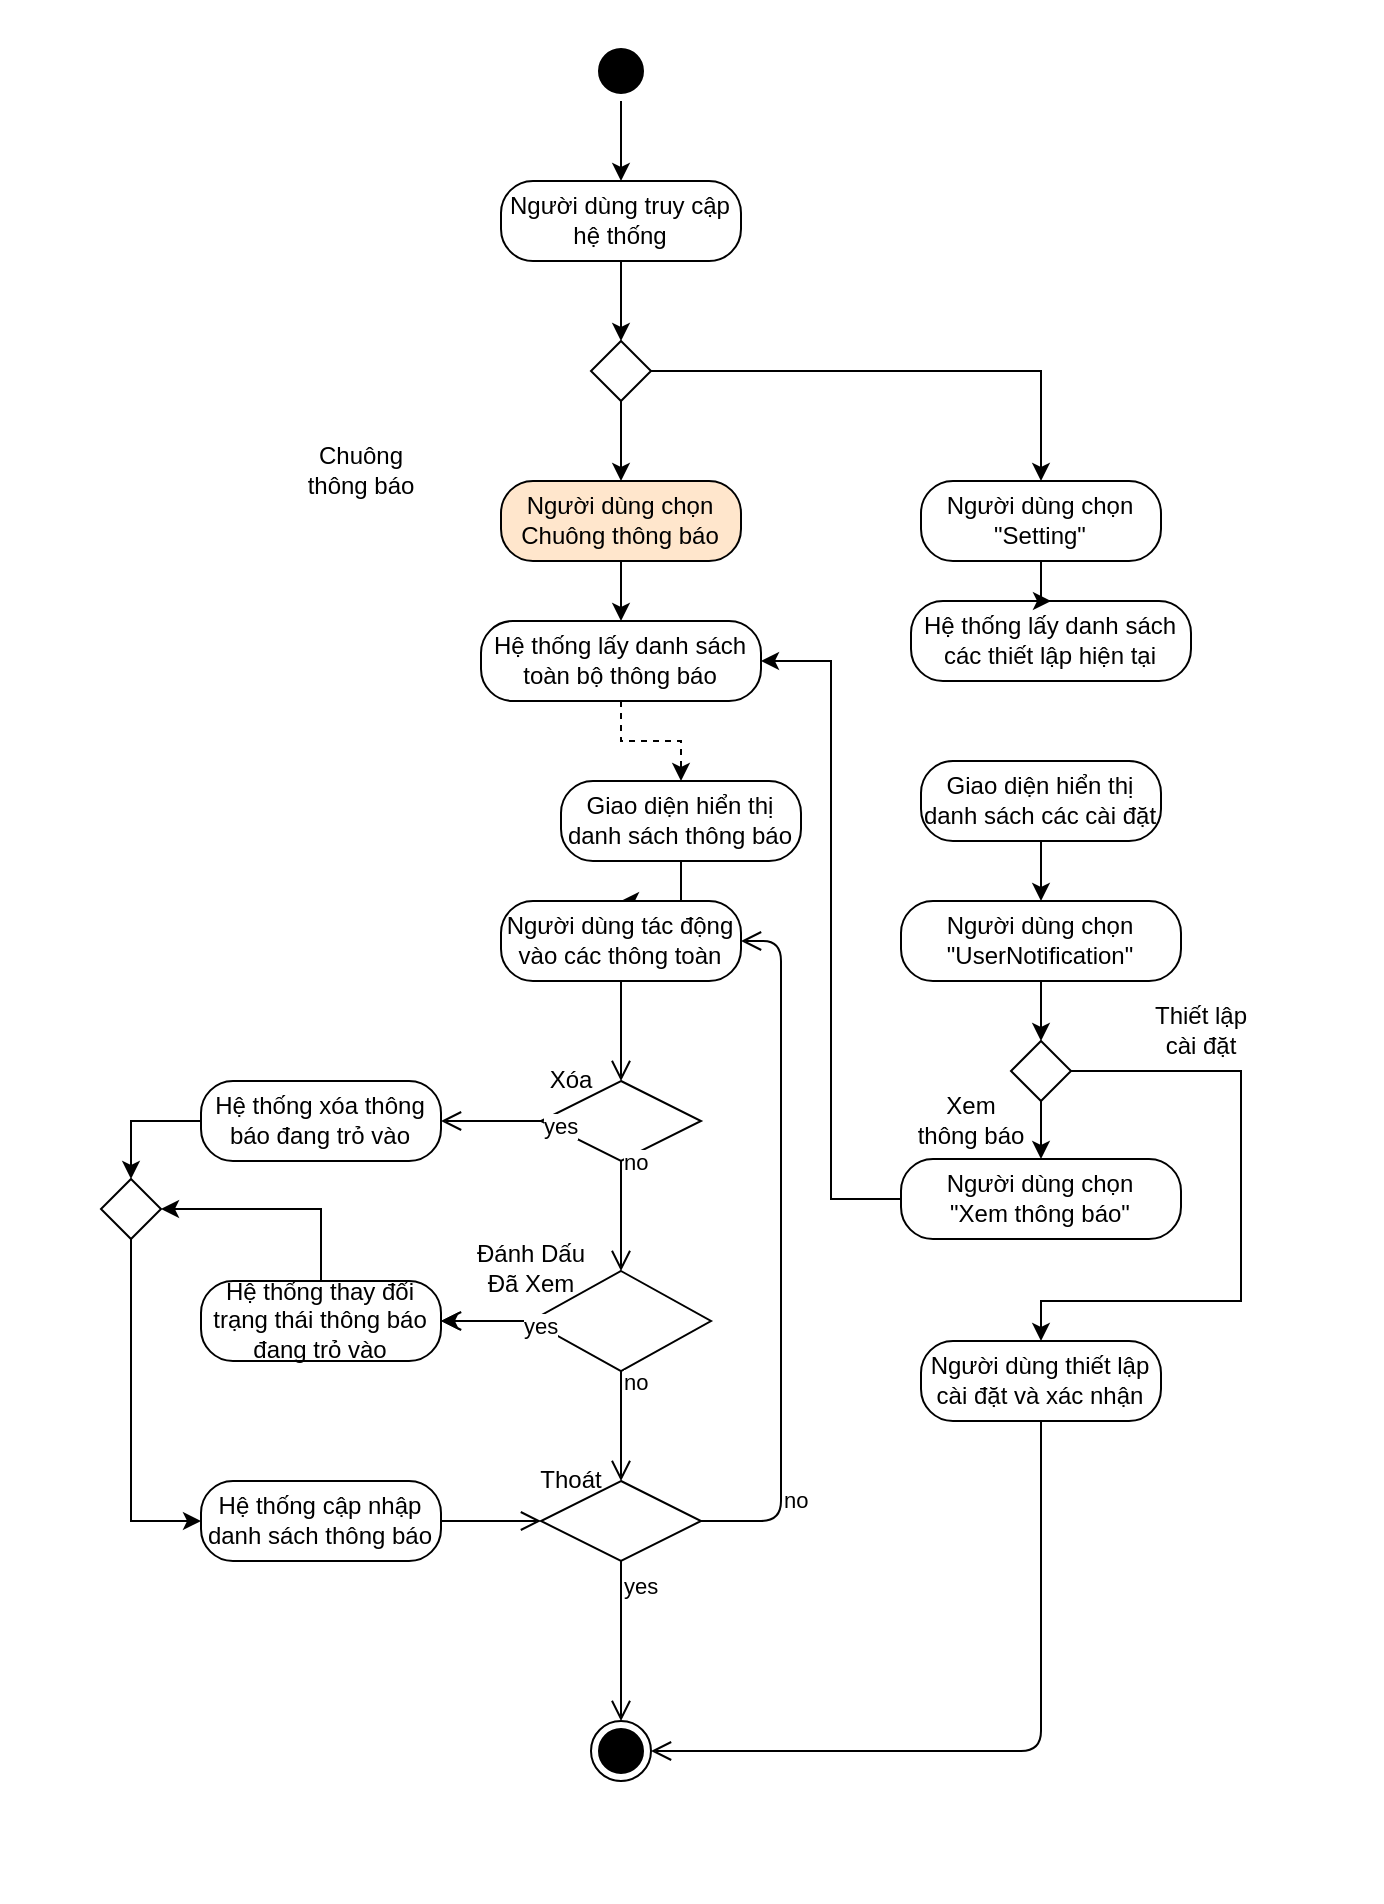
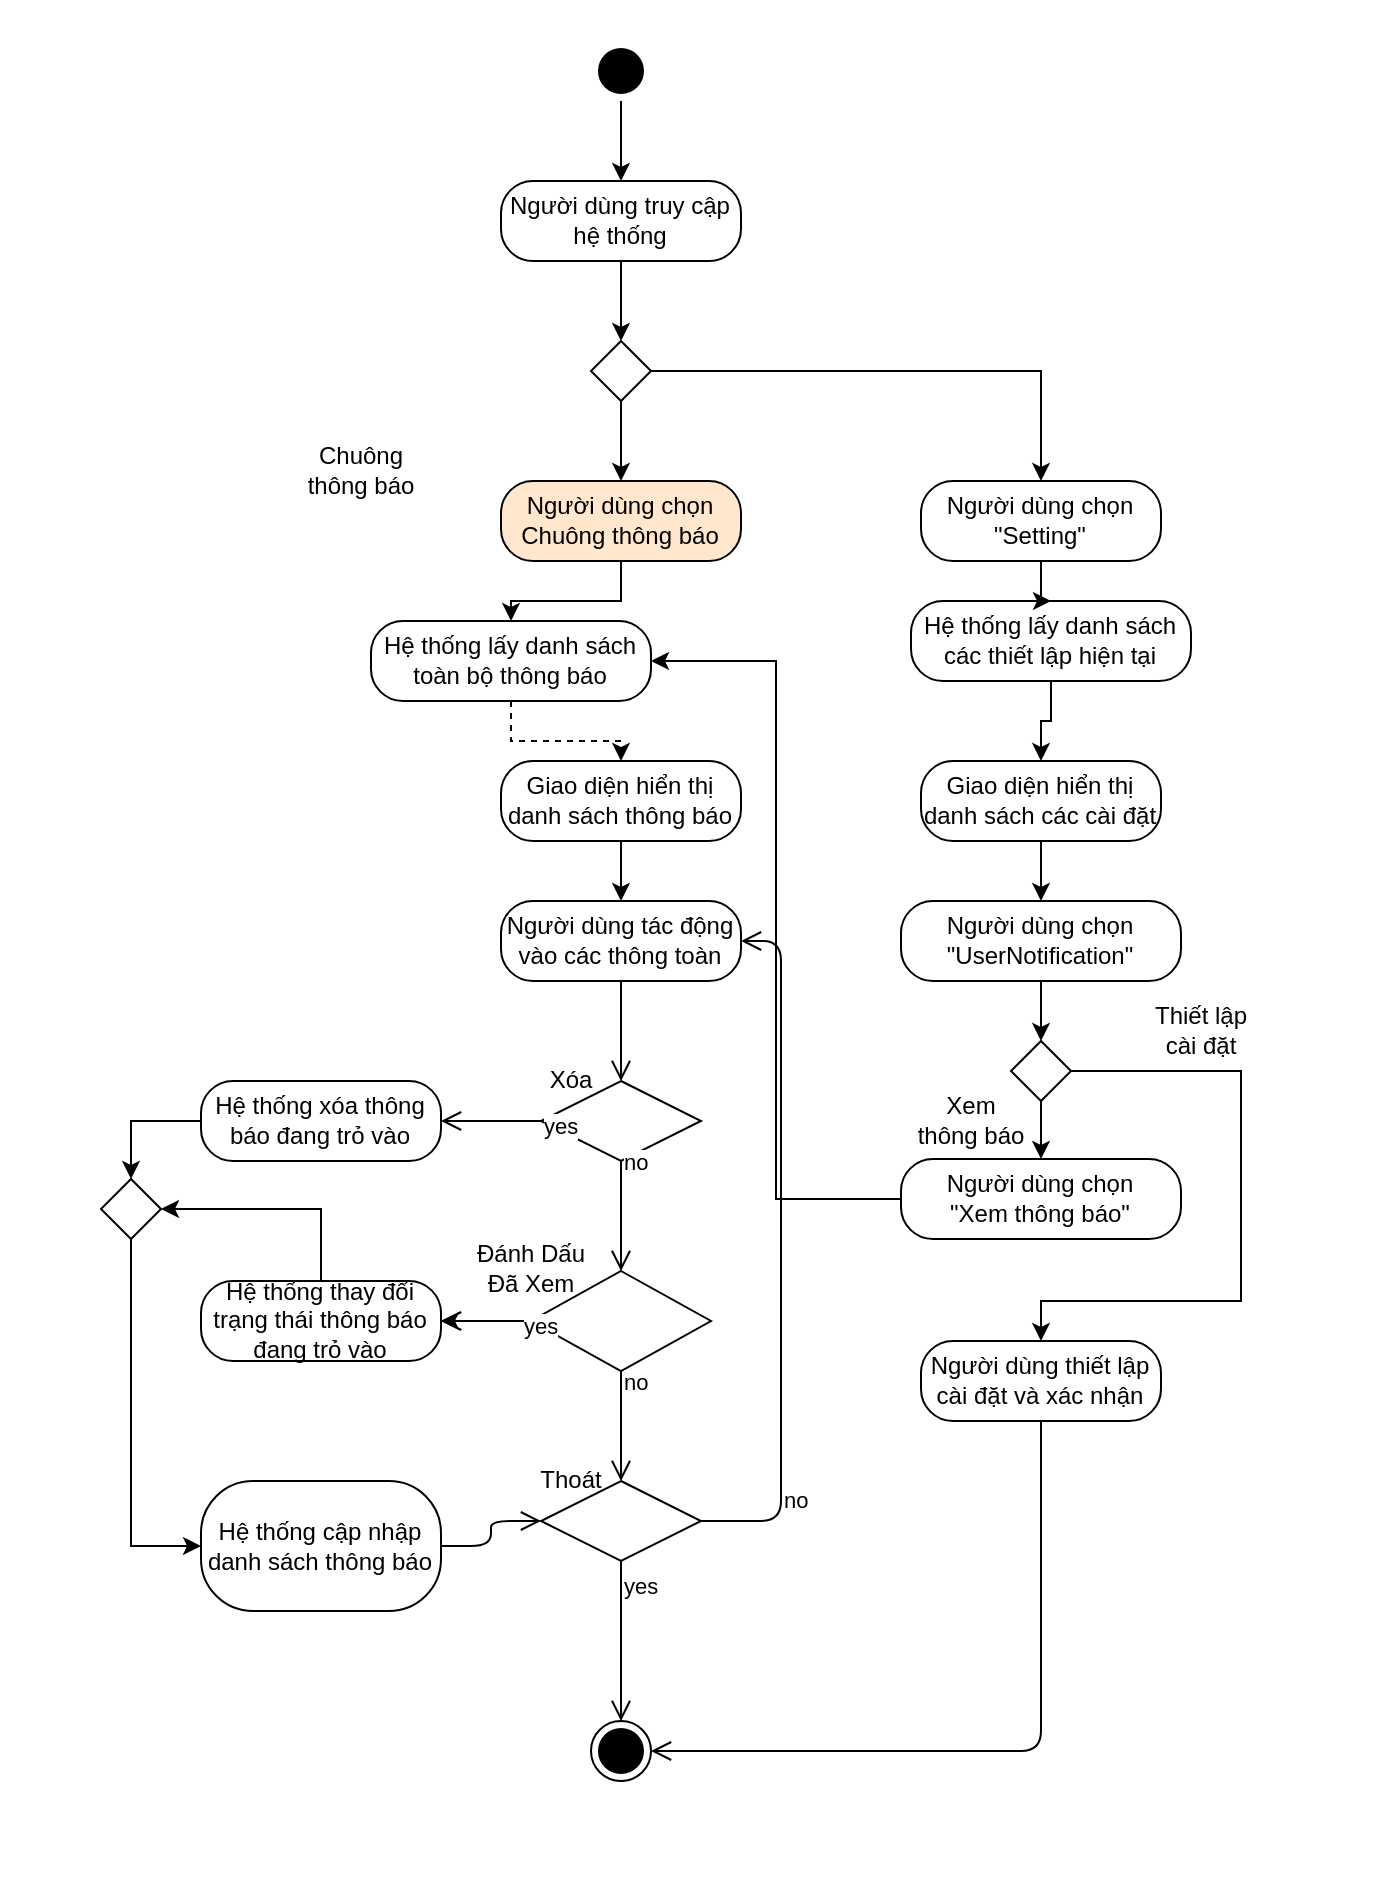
node "Hệ thống lấy danh sách toàn bộ thông báo": moved (621, 661) -> (511, 661)
edge "Hệ thống lấy danh sách các thiết lập hiện tại" -> "Giao diện hiển thị danh sách các cài đặt": added
node "Giao diện hiển thị danh sách thông báo": moved (681, 821) -> (621, 801)
node "Hệ thống cập nhập danh sách thông báo": size 240x80 -> 240x130
